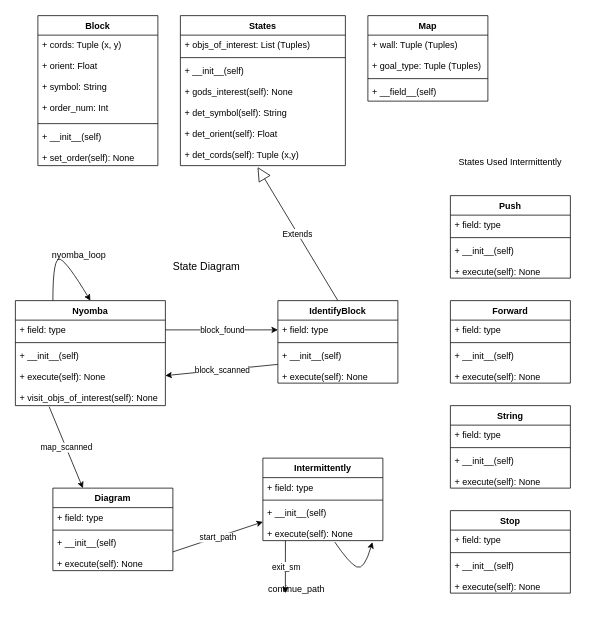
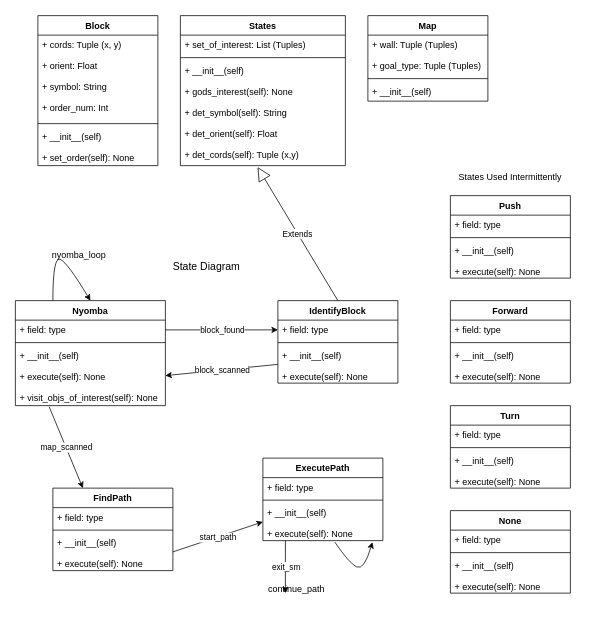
node "+ objs_of_interest: List (Tuples)": label "+ objs_of_interest: List (Tuples)" -> "+ set_of_interest: List (Tuples)"
node "+ __field__(self)": label "+ __field__(self)" -> "+ __init__(self)"
node "States Used Intermittently": moved (510, 162) -> (510, 177)
node "String": label "String" -> "Turn"
node "Intermittently": label "Intermittently" -> "ExecutePath"
node "Diagram": label "Diagram" -> "FindPath"
node "Stop": label "Stop" -> "None"
